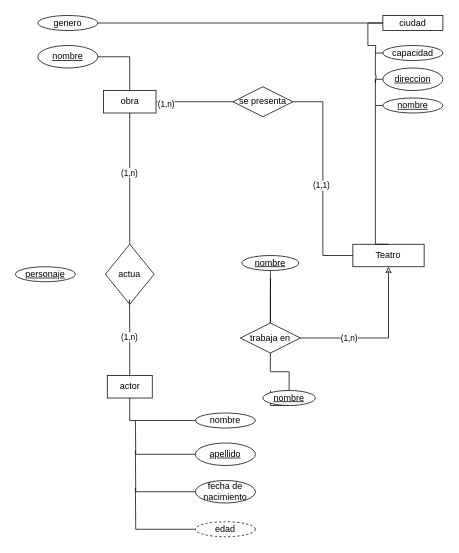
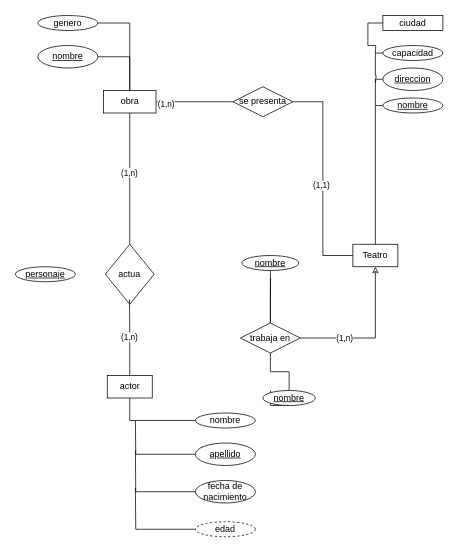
edge "genero" -- "ciudad": now "genero" -- "obra"
node "Teatro": size 71x23 -> 45x23
